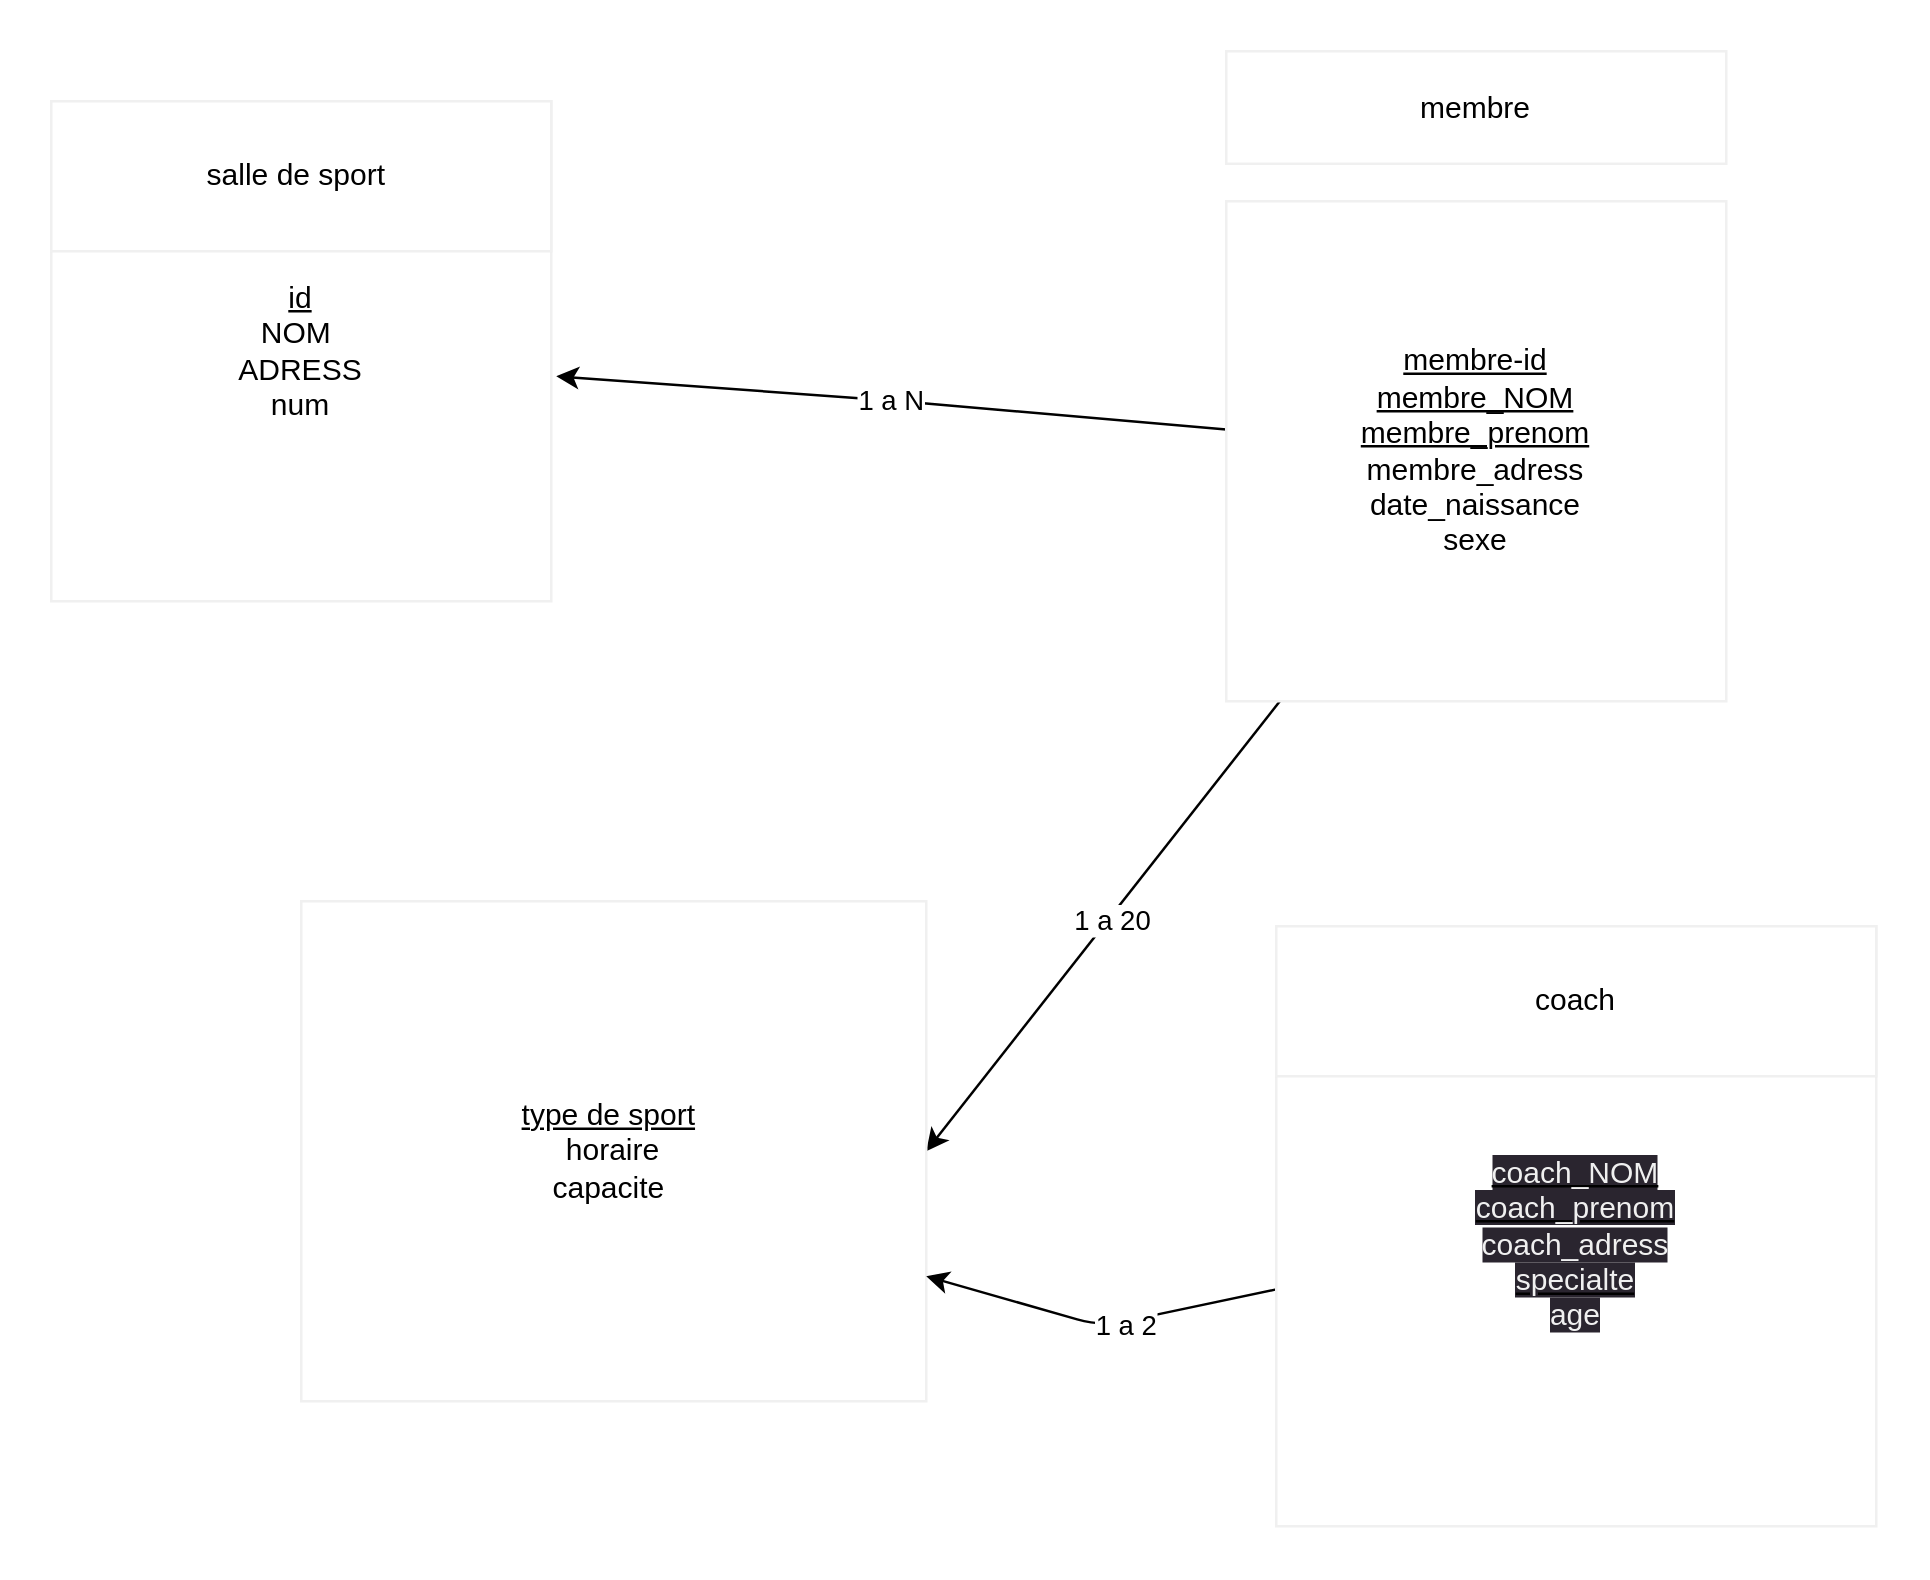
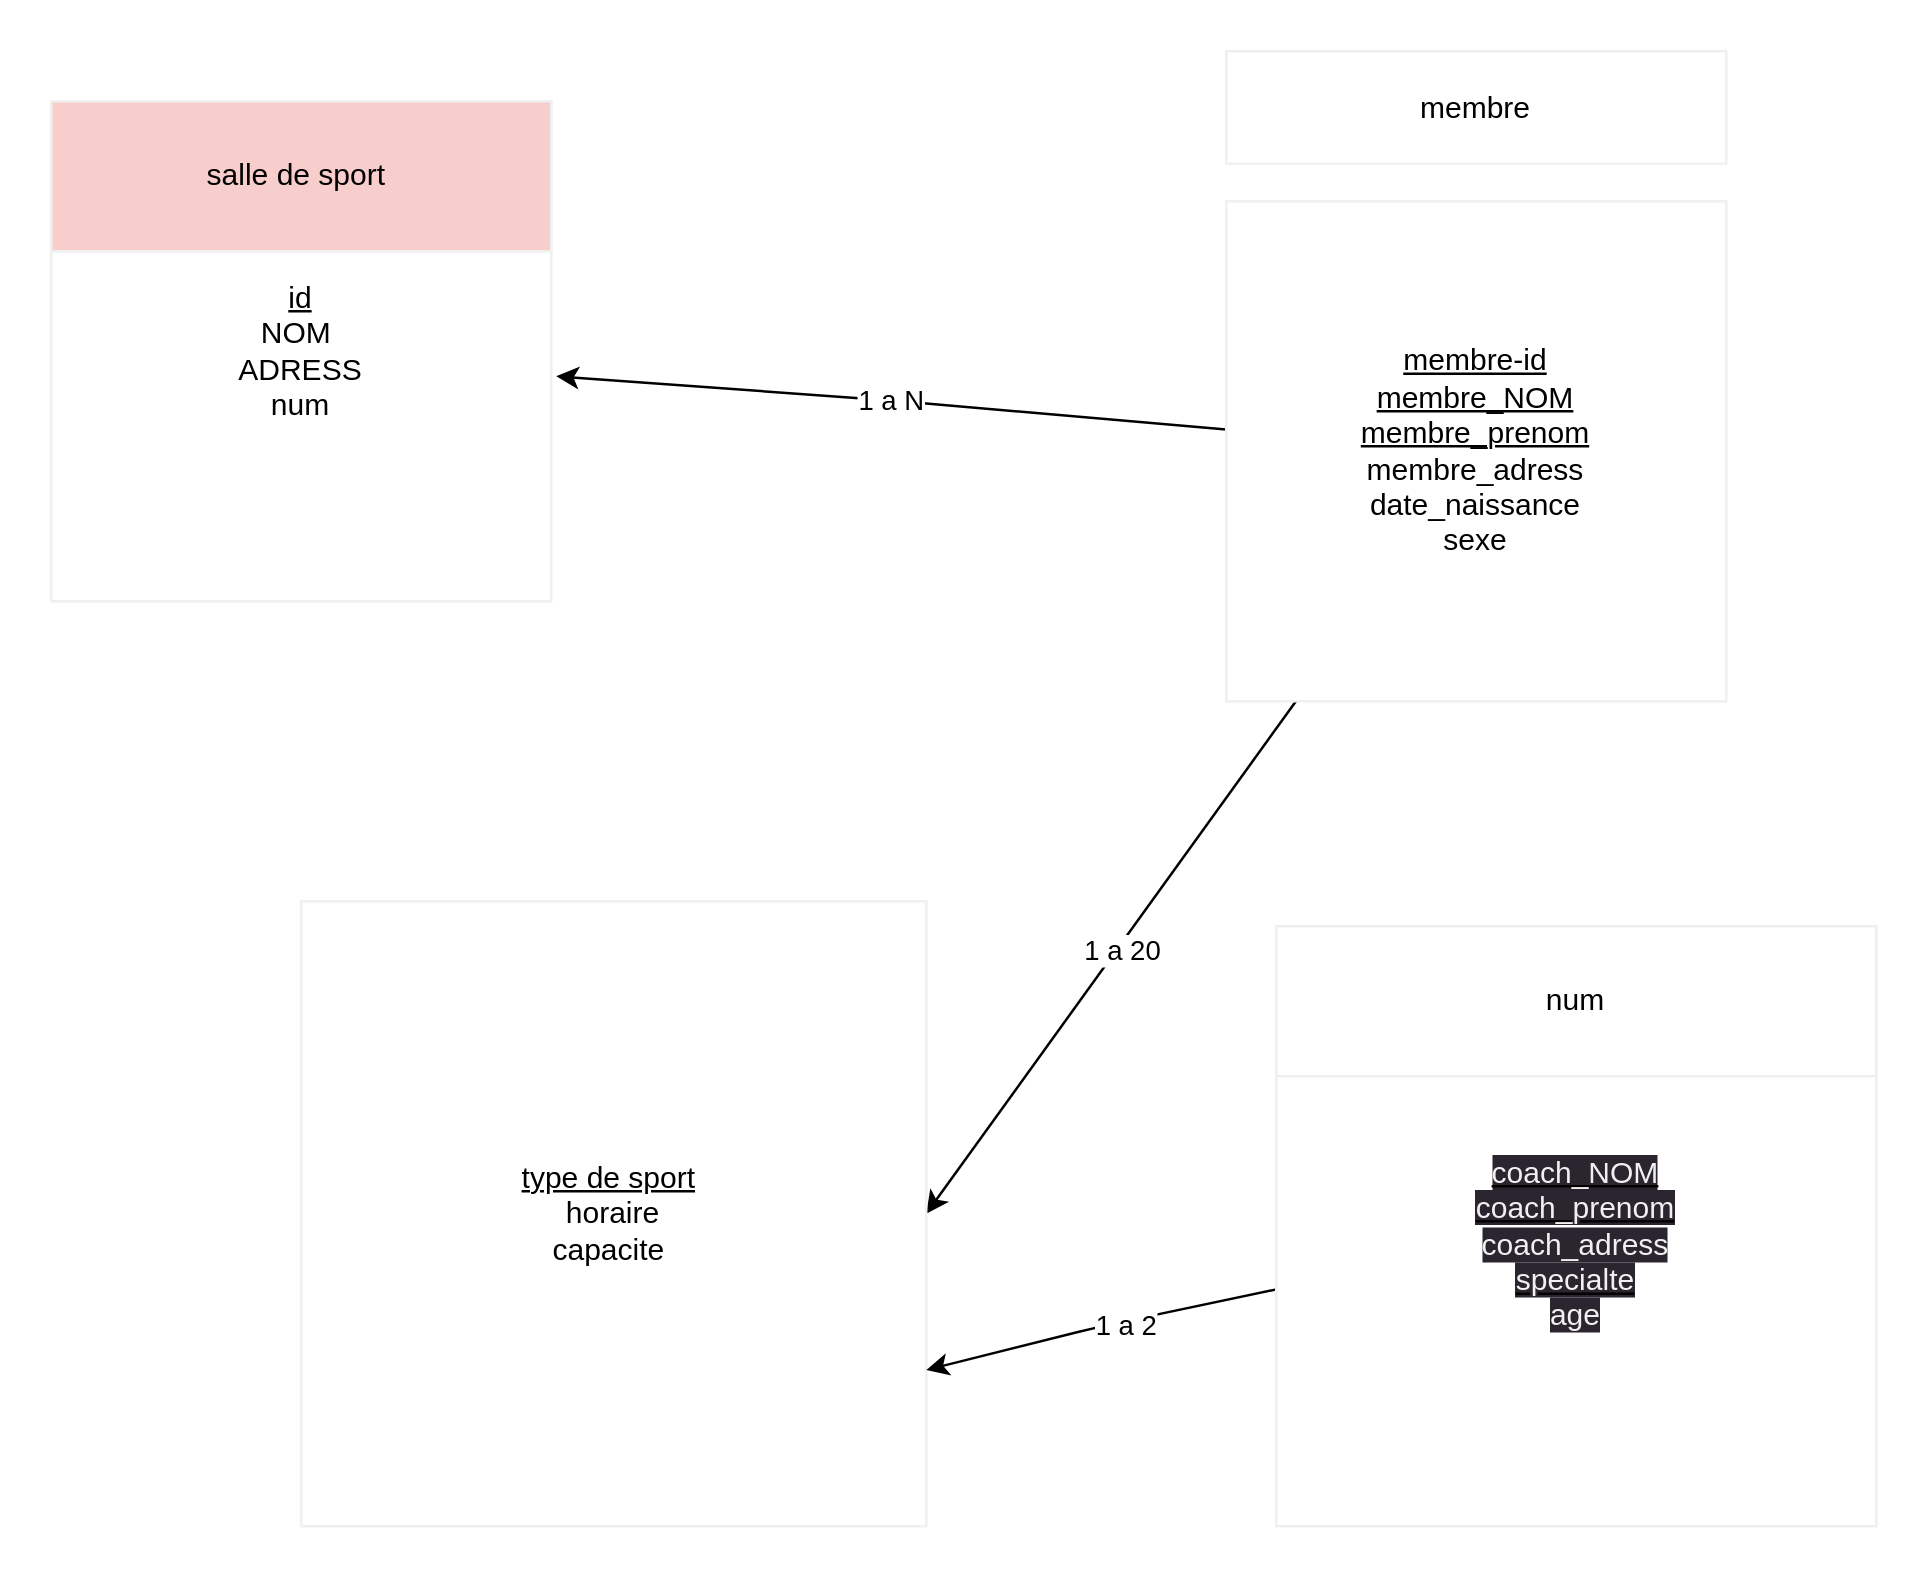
node "salle de sport": fillcolor #ffffff -> #f8cecc
node "coach": label "coach" -> "num"
node "type de sport horaire capacite": size 625x500 -> 625x625
